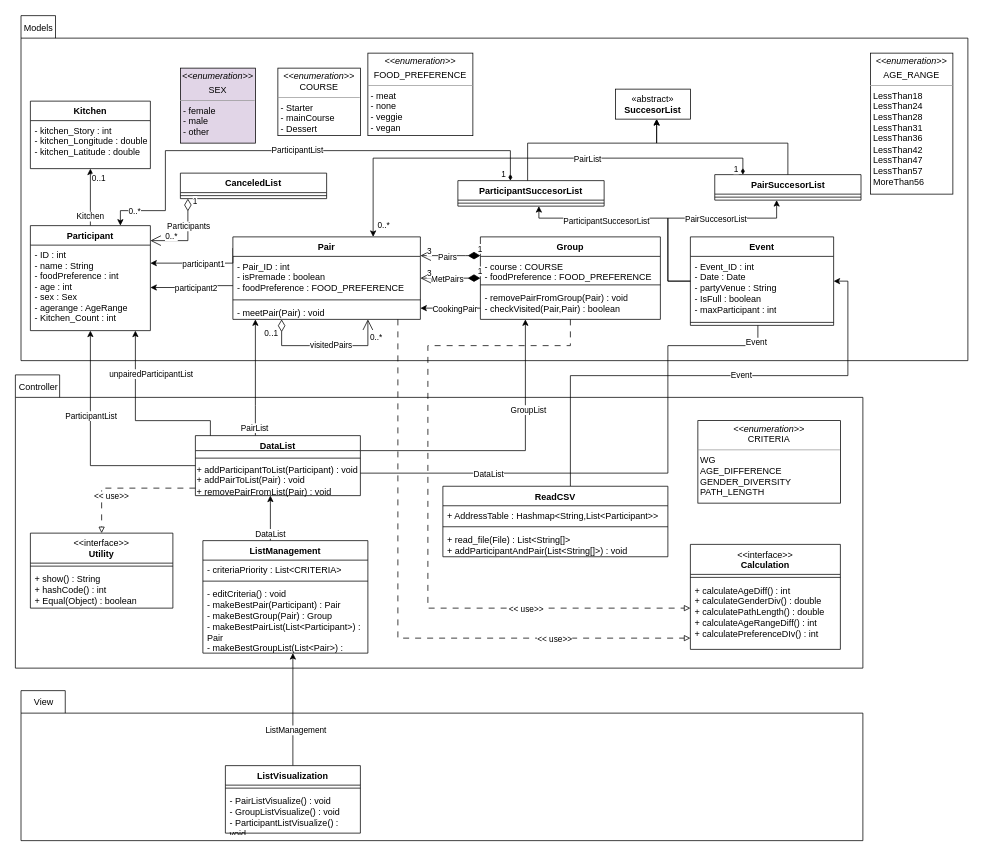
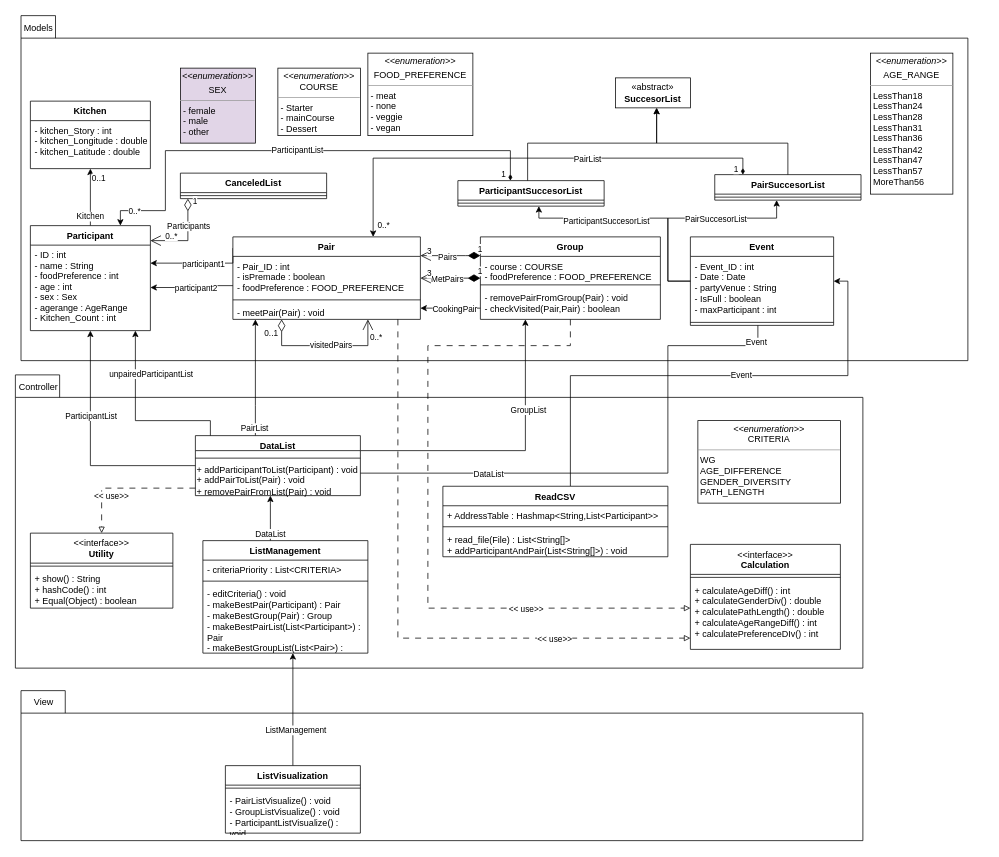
node "«abstract» SuccesorList": moved (653, 104) -> (653, 93)
